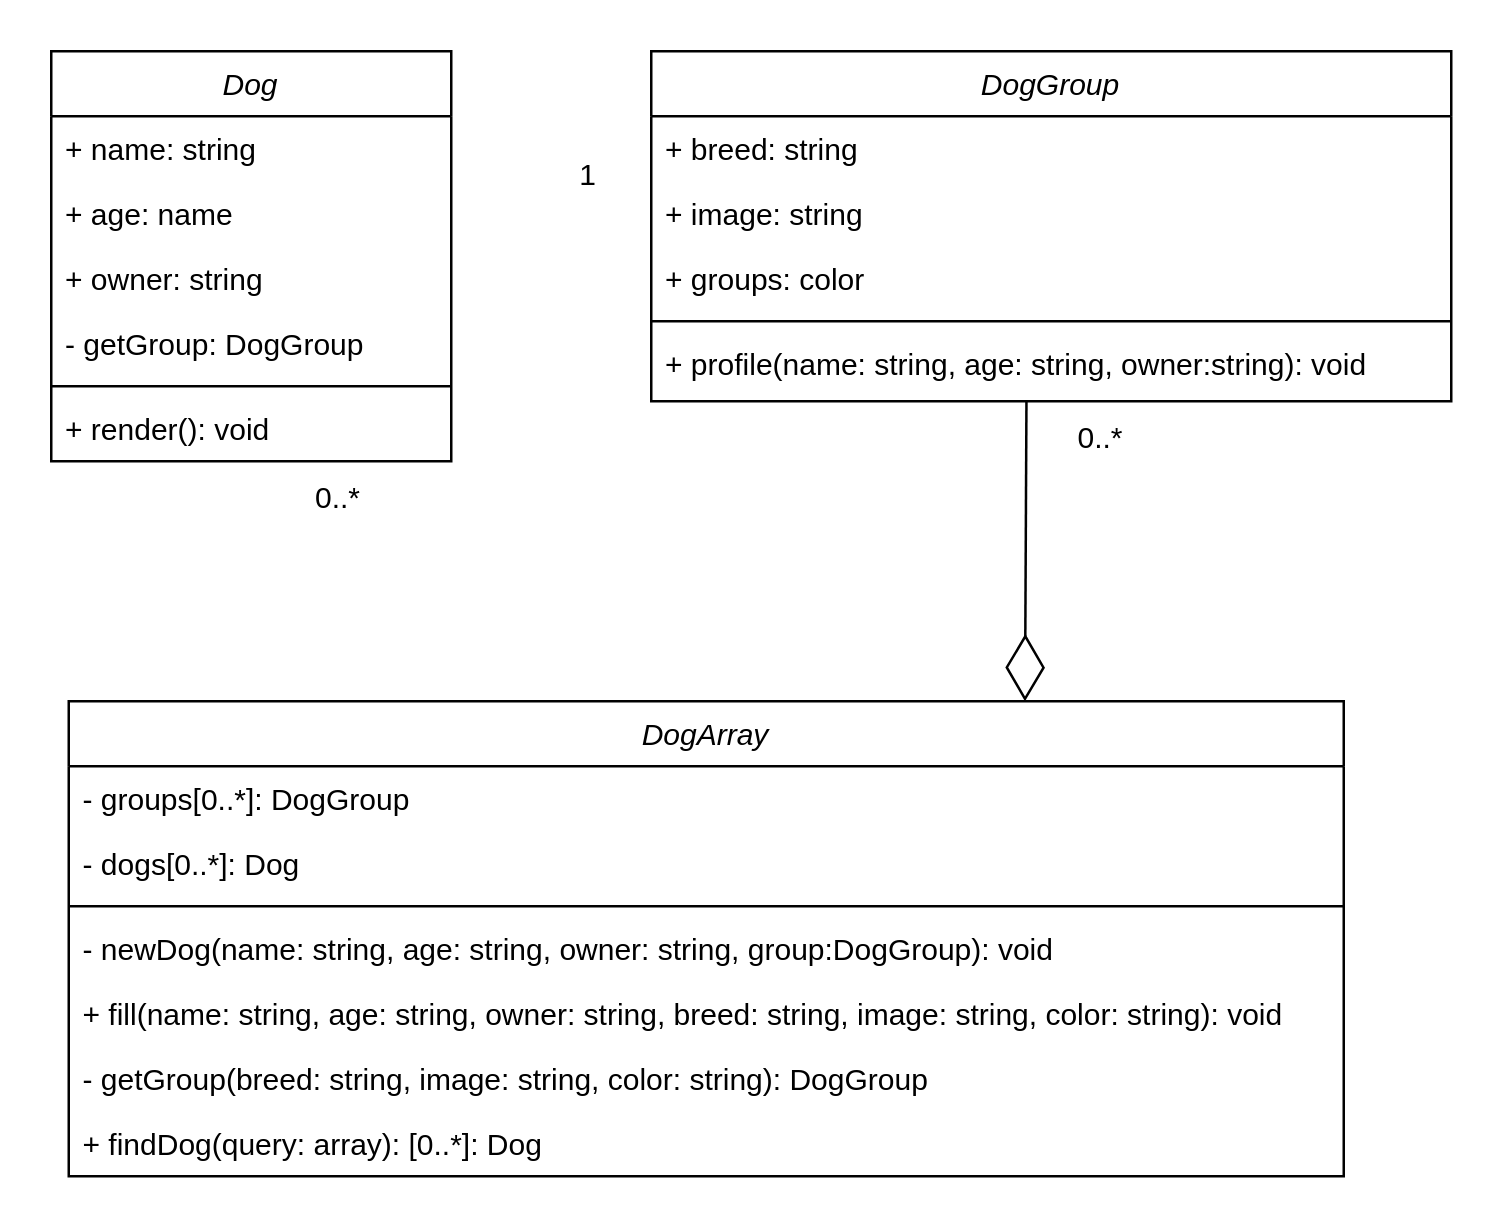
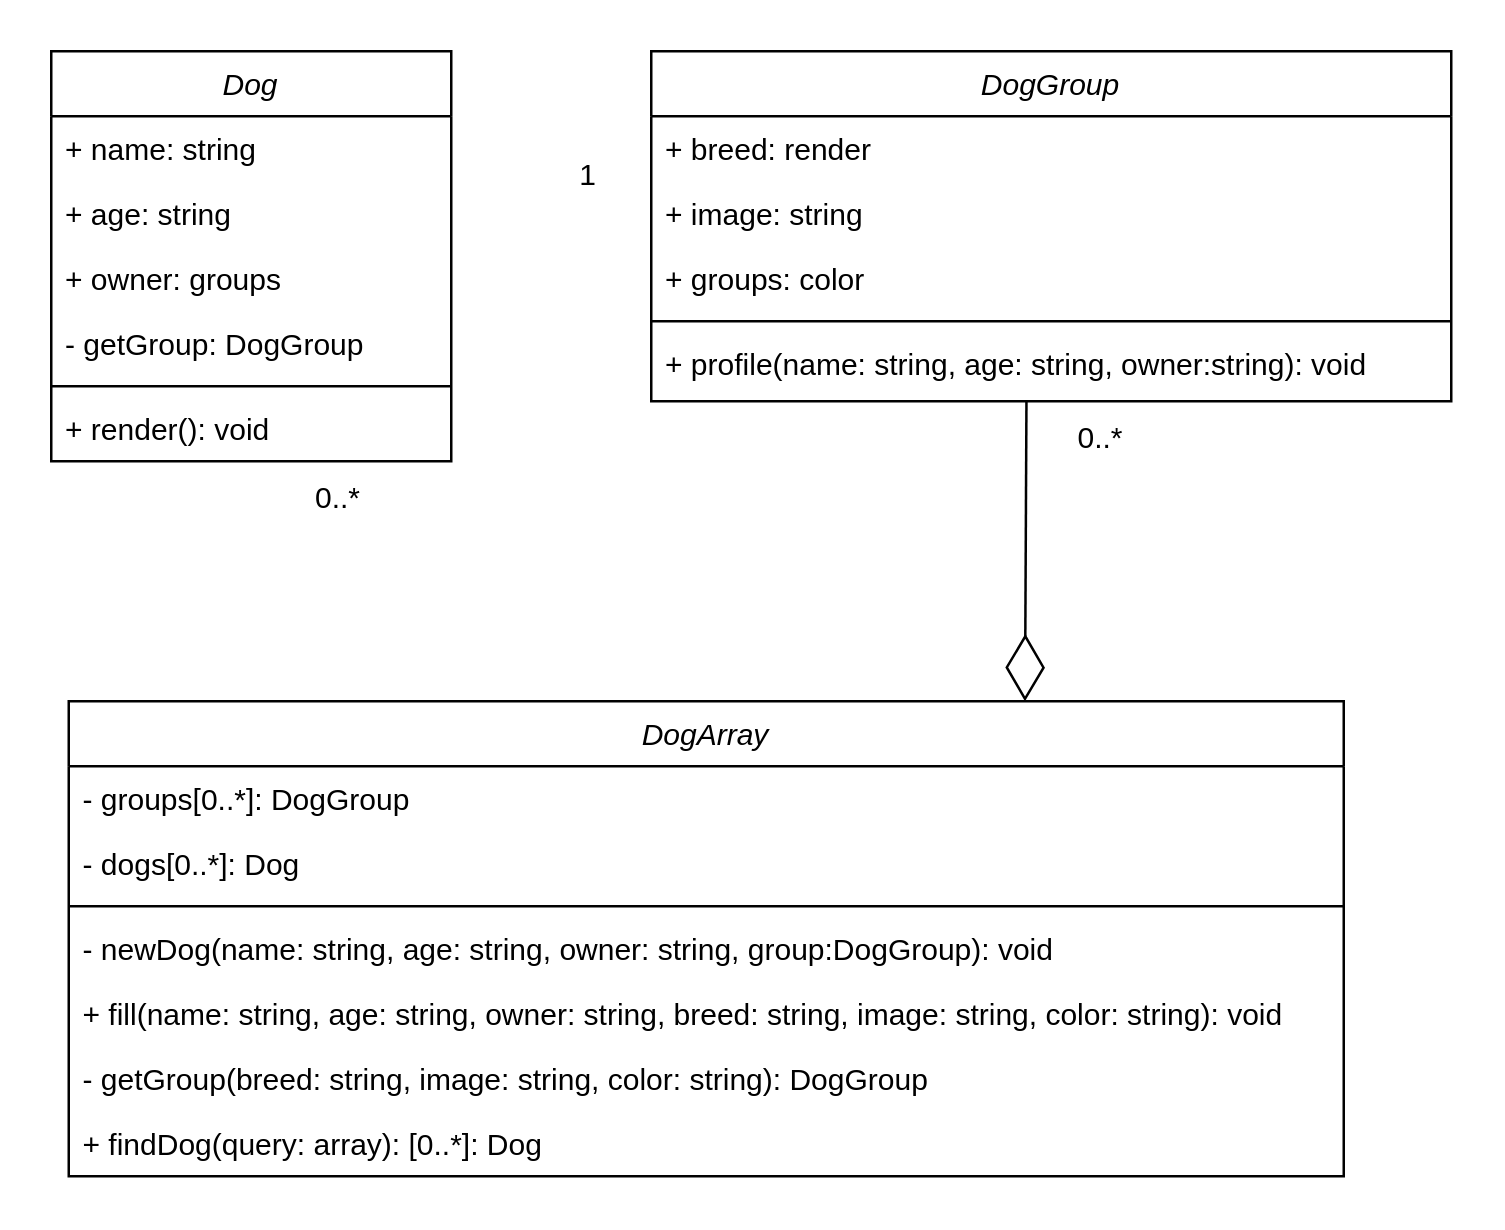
node "+ breed: string": label "+ breed: string" -> "+ breed: render"
node "+ age: name": label "+ age: name" -> "+ age: string"
node "+ owner: string": label "+ owner: string" -> "+ owner: groups"
